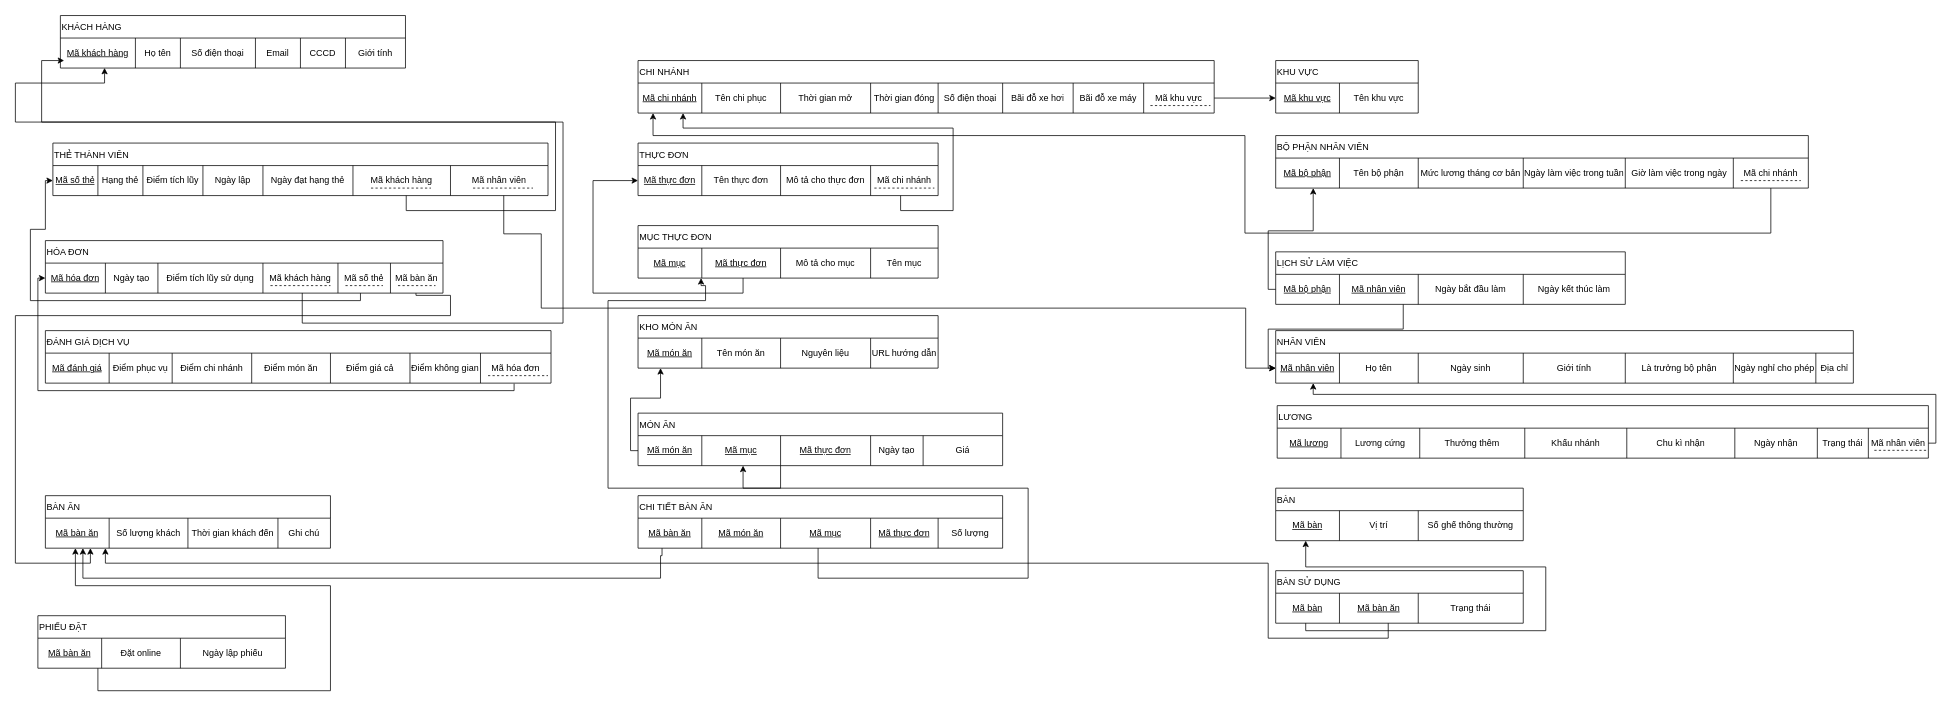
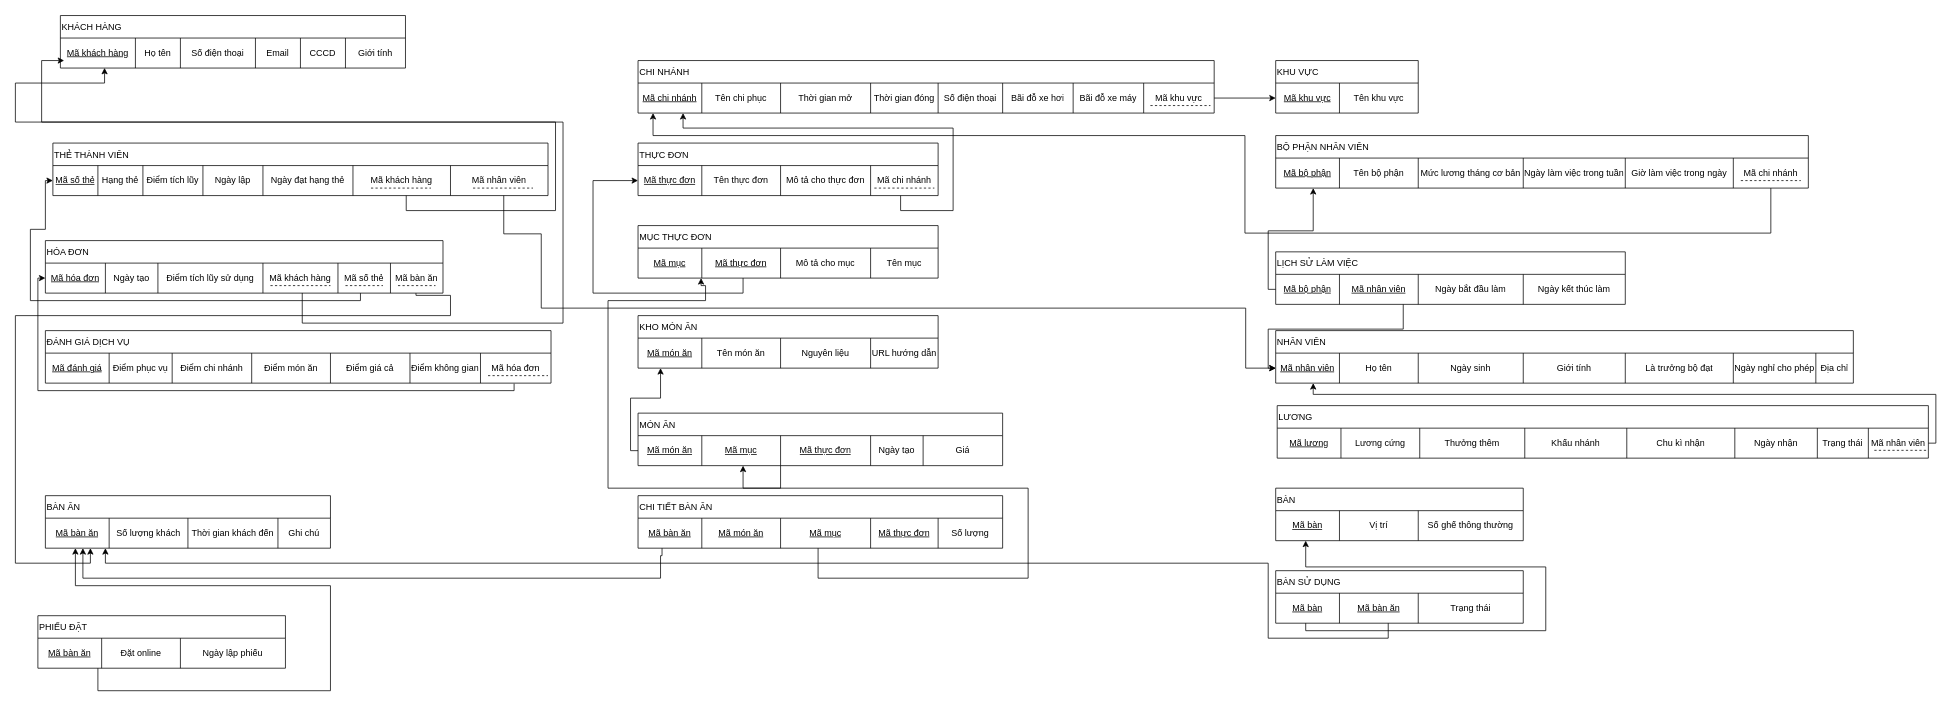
node "Là trưởng bộ phận": label "Là trưởng bộ phận" -> "Là trưởng bộ đạt"
